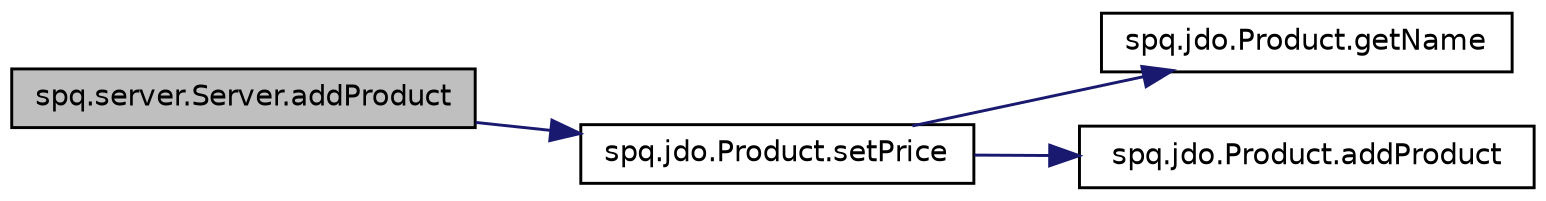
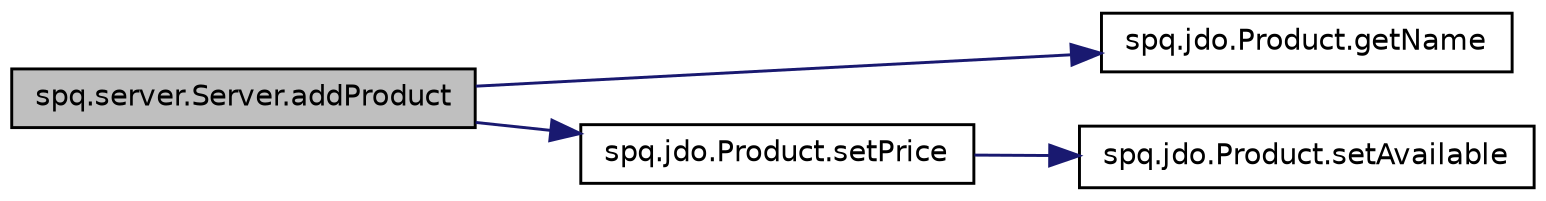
edge "spq.jdo.Product.setPrice" -> "spq.jdo.Product.getName": now "spq.server.Server.addProduct" -> "spq.jdo.Product.getName"
node "spq.jdo.Product.addProduct": label "spq.jdo.Product.addProduct" -> "spq.jdo.Product.setAvailable"
